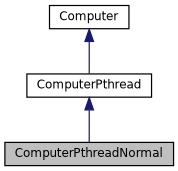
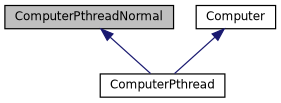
edge "ComputerPthreadNormal" -> "ComputerPthread": reversed
